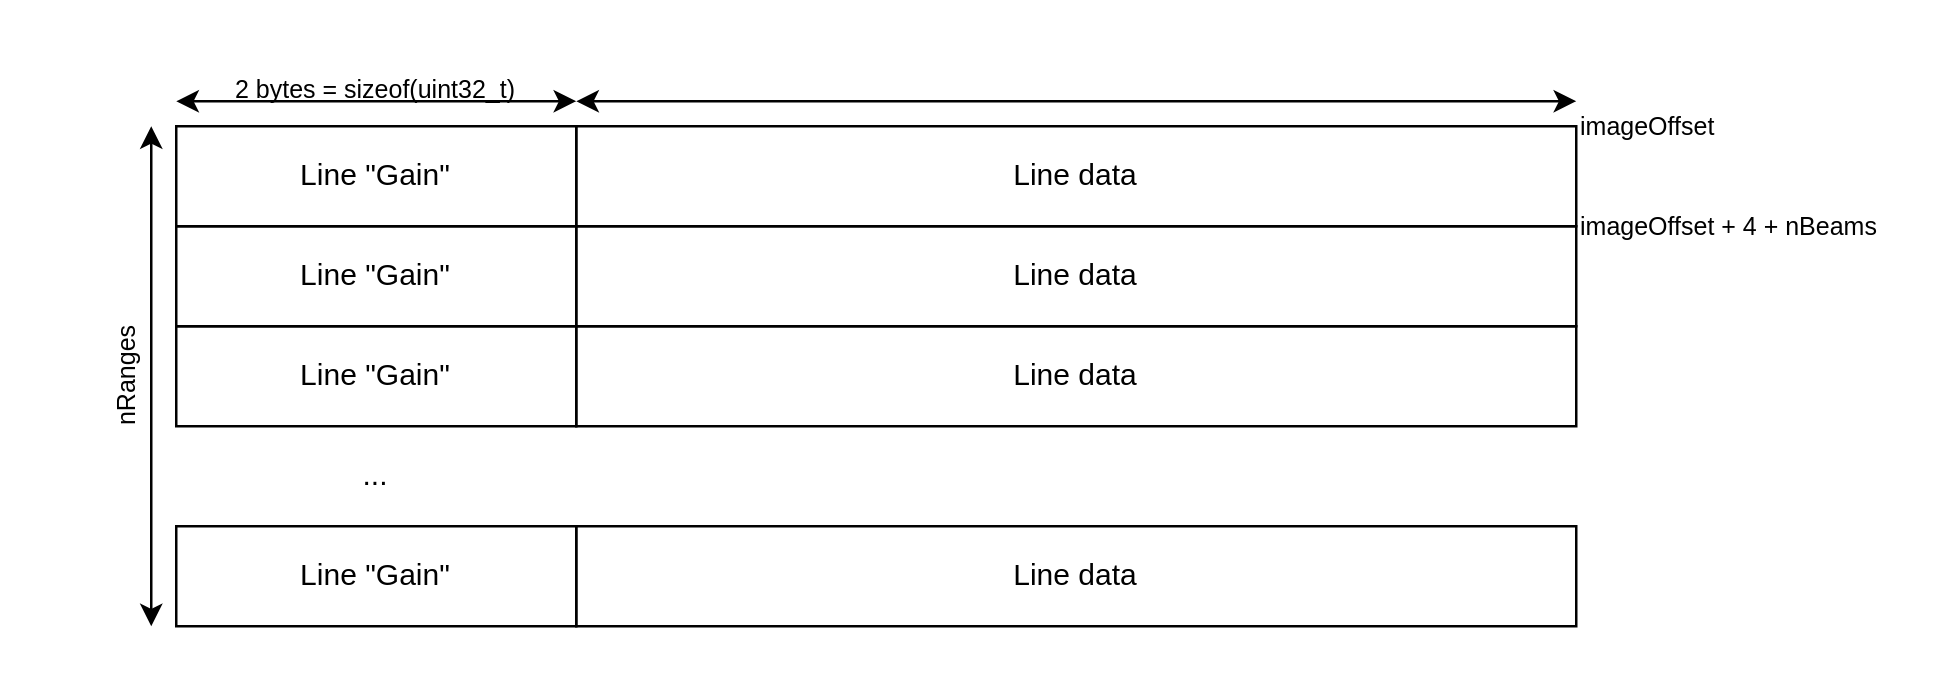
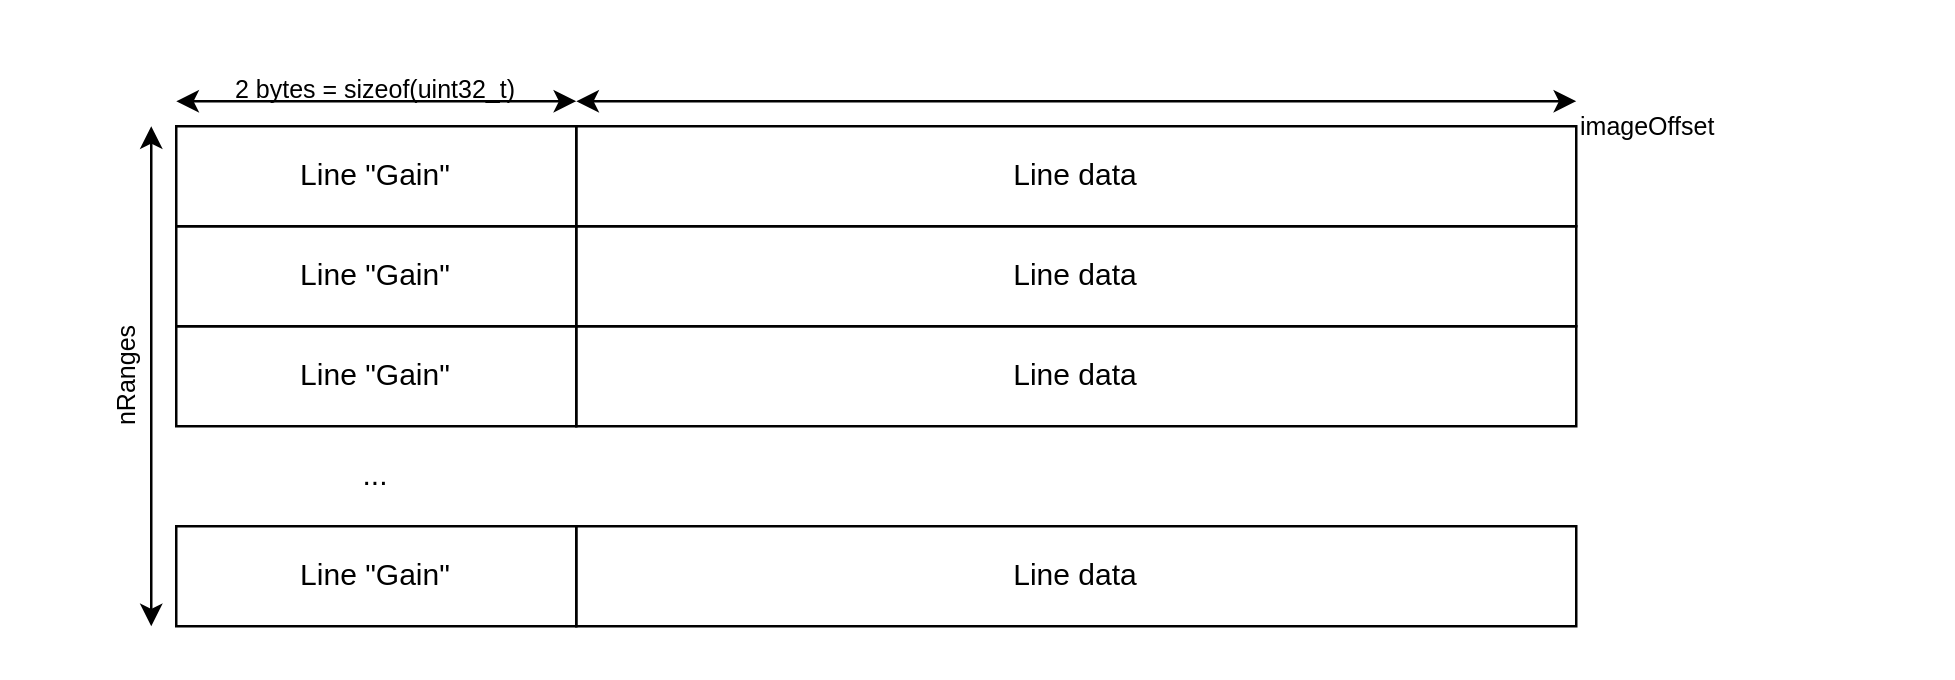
node "imageOffset + 4 + nBeams": removed
